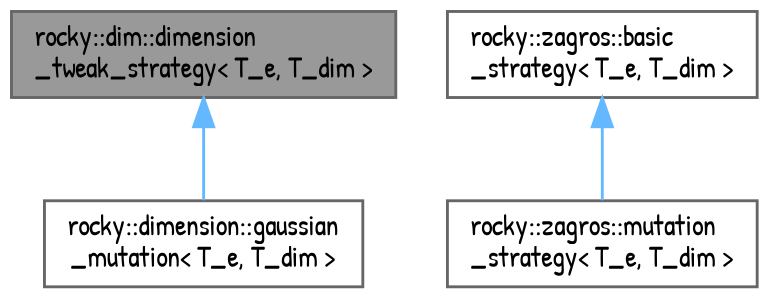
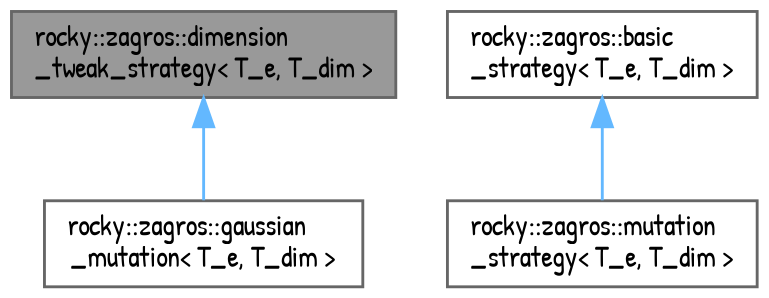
node "rocky::dim::dimension _tweak_strategy< T_e, T_dim >": label "rocky::dim::dimension _tweak_strategy< T_e, T_dim >" -> "rocky::zagros::dimension _tweak_strategy< T_e, T_dim >"
node "rocky::dimension::gaussian _mutation< T_e, T_dim >": label "rocky::dimension::gaussian _mutation< T_e, T_dim >" -> "rocky::zagros::gaussian _mutation< T_e, T_dim >"
